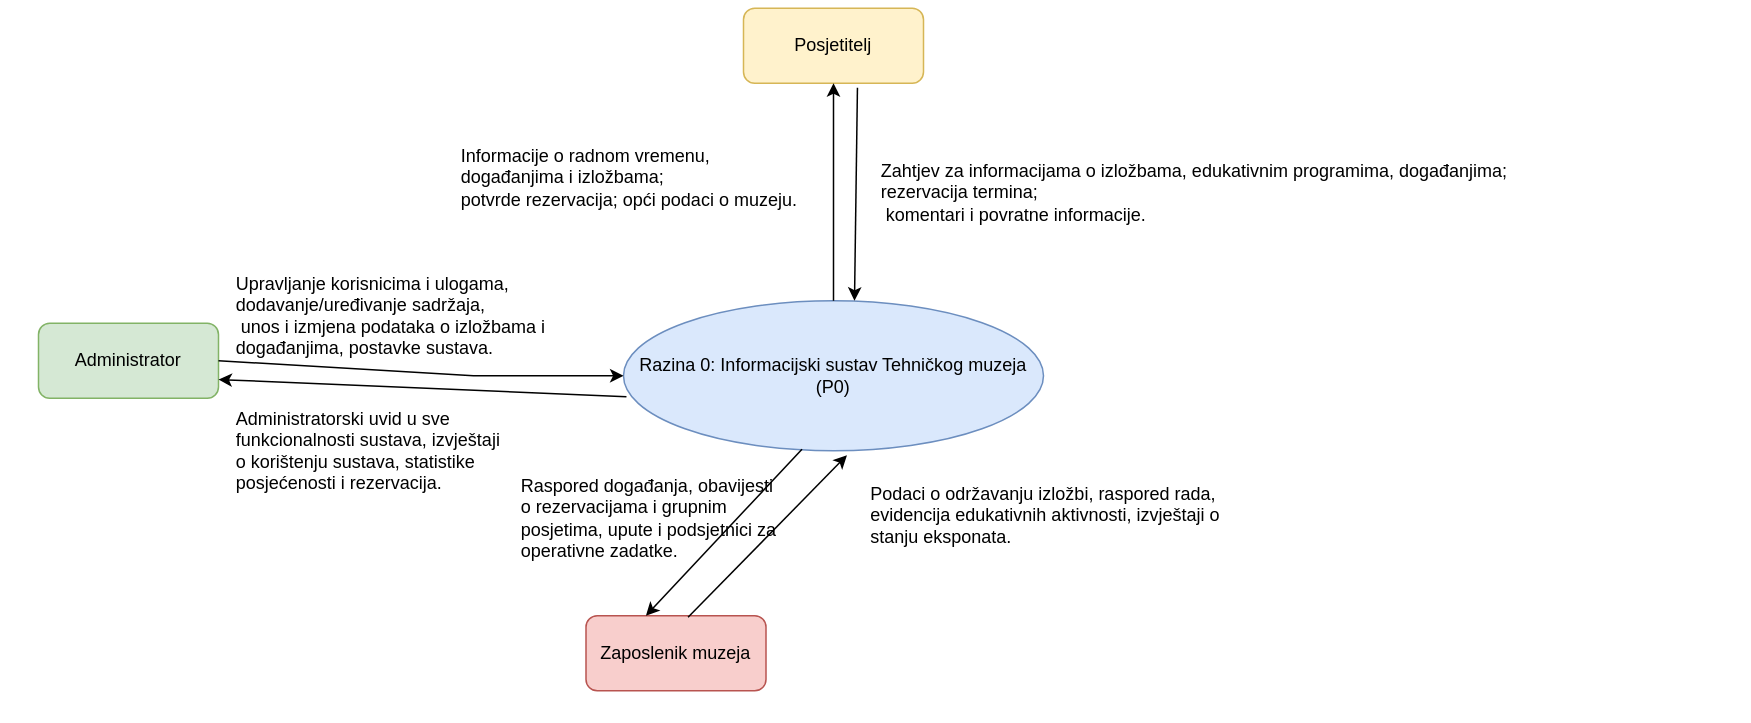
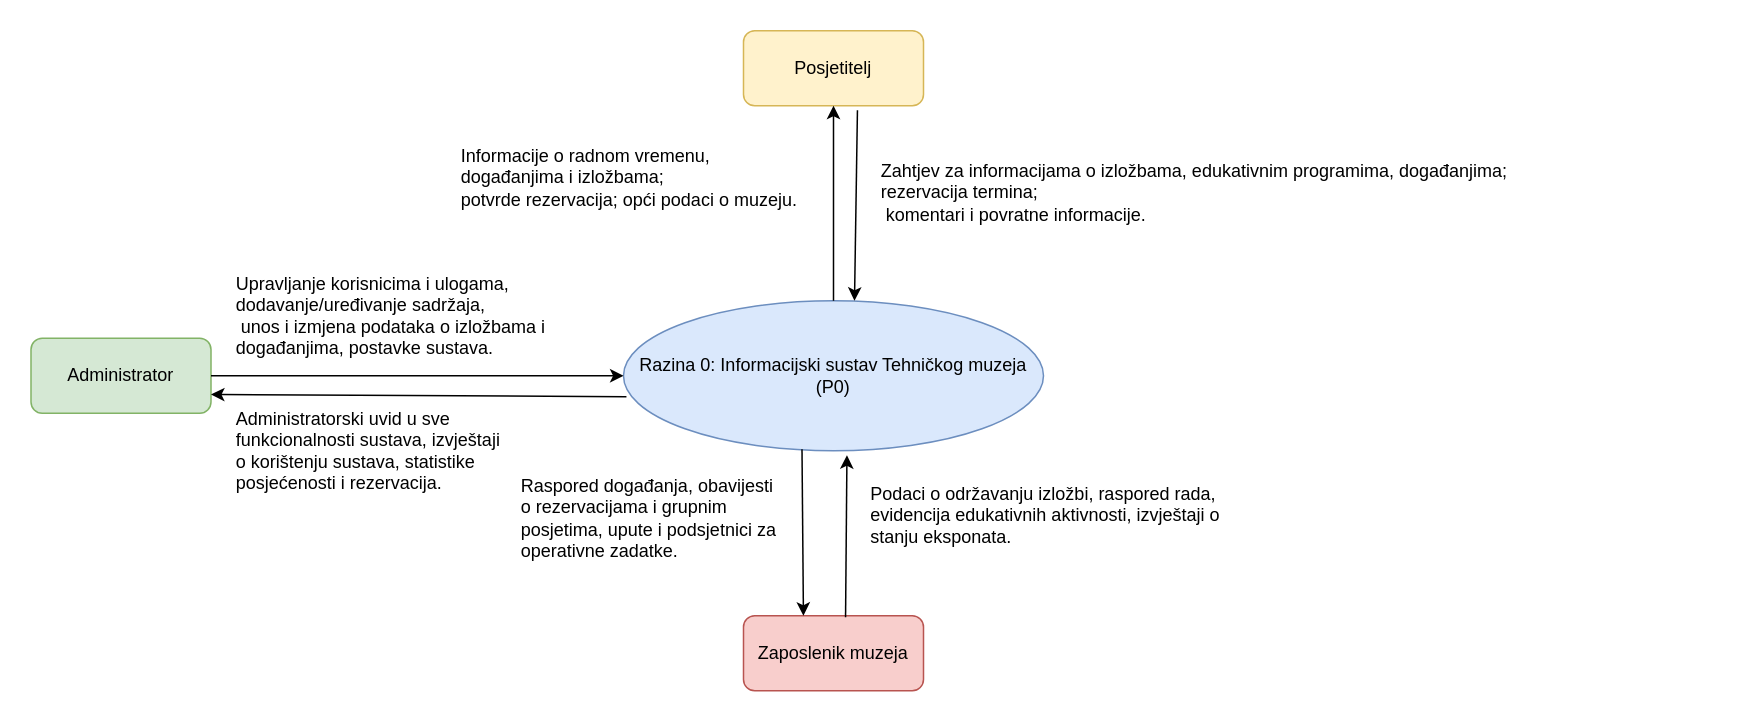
node "Posjetitelj": moved (833, 46) -> (833, 68)
node "Administrator": moved (128, 361) -> (121, 376)
node "Zaposlenik muzeja": moved (676, 653) -> (833, 653)
